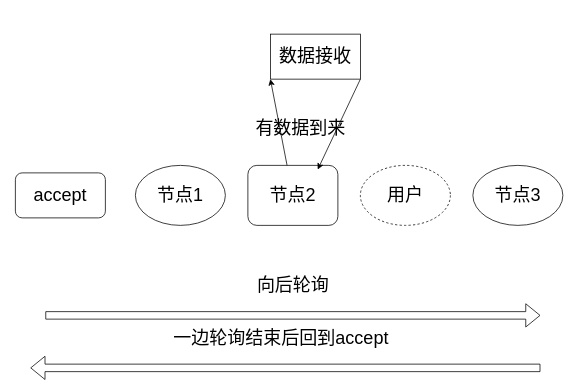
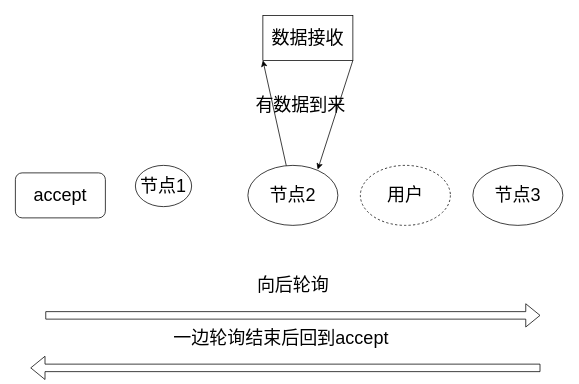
node "数据接收": moved (315, 57) -> (308, 38)
node "有数据到来": moved (300, 128) -> (300, 105)
node "节点1": size 90x60 -> 56x41
node "节点2": shape rounded rectangle -> ellipse
